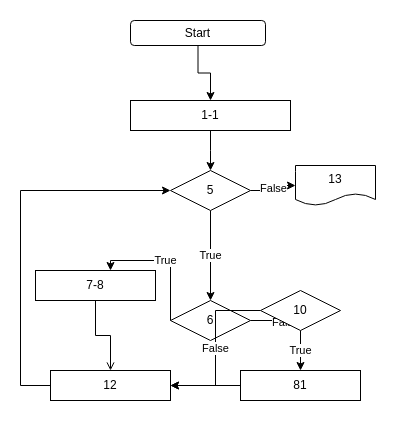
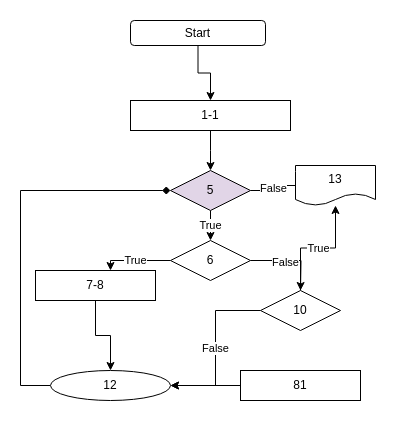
edge "5" -> "13": arrowhead classic -> none
edge "12" -> "5": arrowhead classic -> diamond
node "5": fillcolor #ffffff -> #e1d5e7
node "6": moved (211, 321) -> (211, 261)
edge "10" -> "81": now "10" -> "13"
edge "7-8" -> "12": arrowhead open -> classic
node "12": shape rectangle -> ellipse
